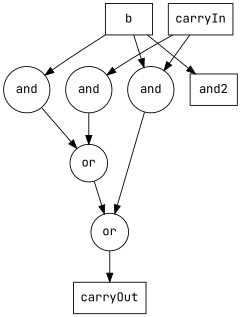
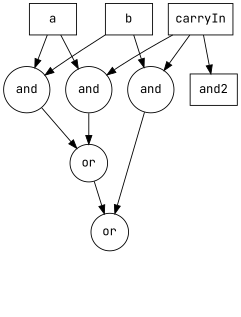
node "a": added
edge "b" -> "and2": now "carryIn" -> "and2"
node "carryOut": removed
